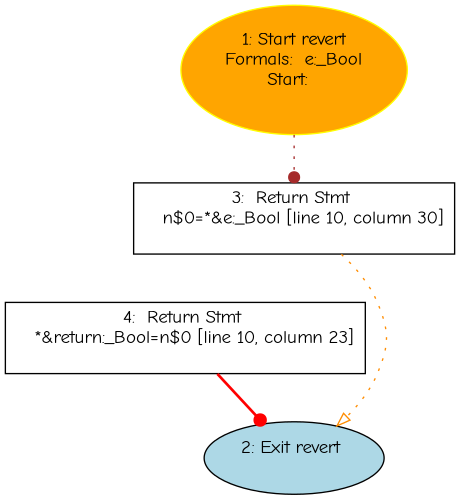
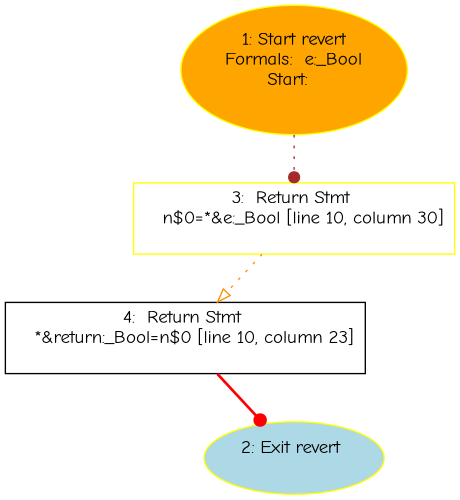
node "3:  Return Stmt n$0=*&e:_Bool [line 10, column 30]": color black -> yellow
edge "3:  Return Stmt n$0=*&e:_Bool [line 10, column 30]" -> "2: Exit revert": now "3:  Return Stmt n$0=*&e:_Bool [line 10, column 30]" -> "4:  Return Stmt *&return:_Bool=n$0 [line 10, column 23]"
node "2: Exit revert": color black -> yellow
